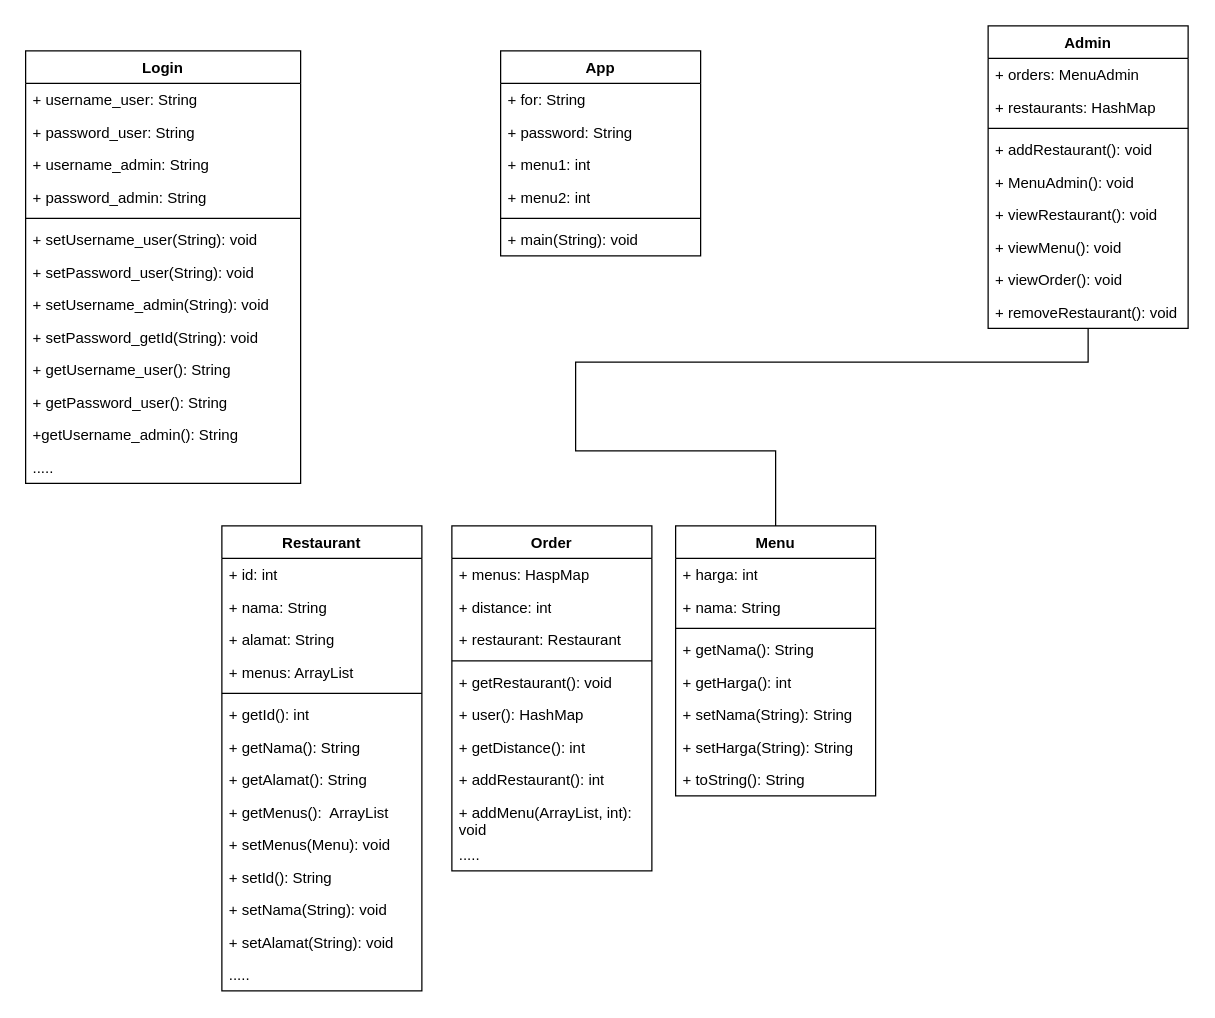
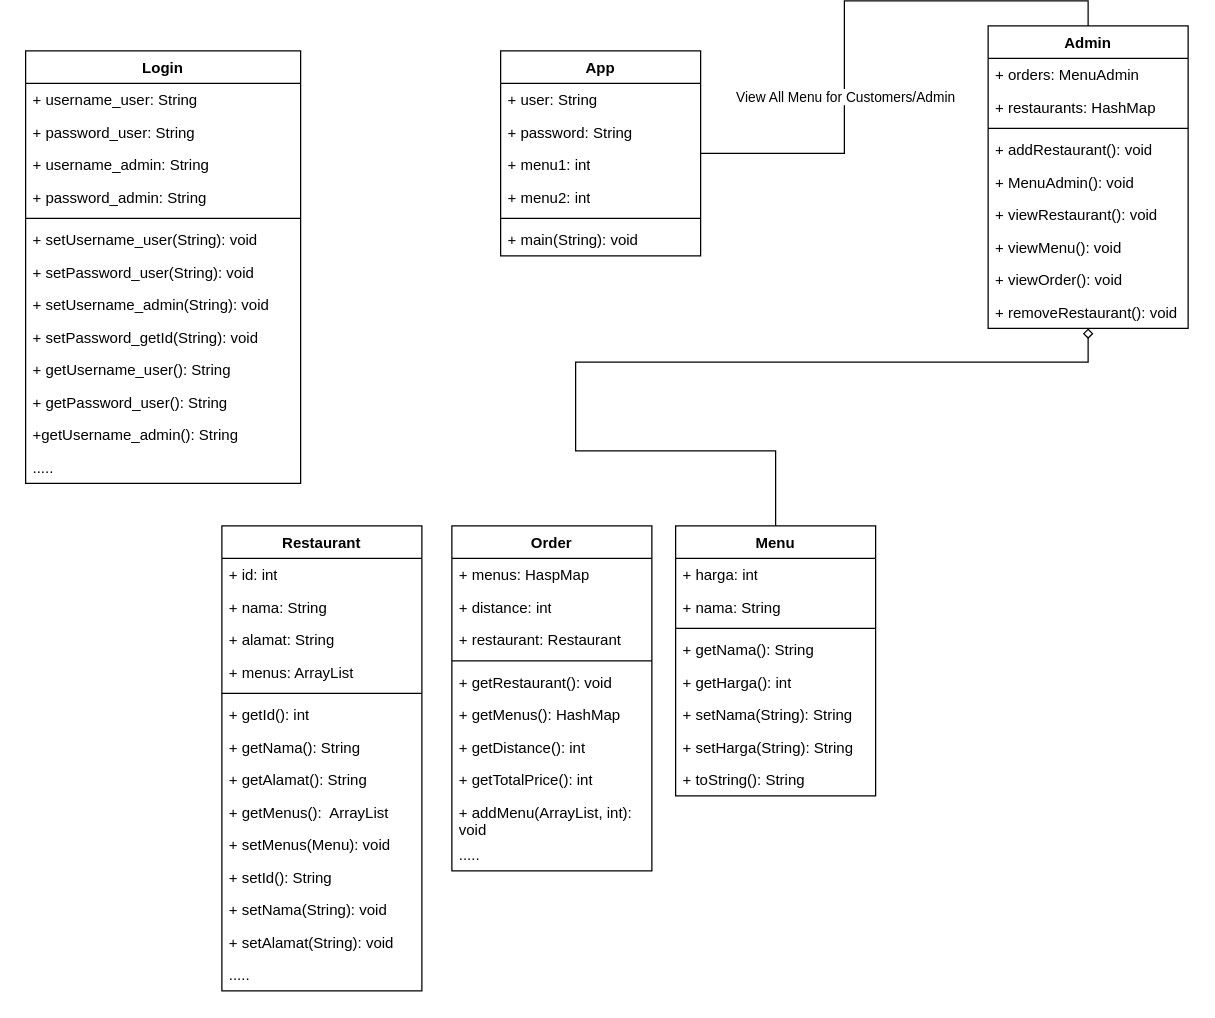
edge "App" -- "Admin": added, label "View All Menu for Customers/Admin"
node "+ for: String": label "+ for: String" -> "+ user: String"
edge "+ removeRestaurant(): void" -- "Menu": arrowhead none -> diamond
node "+ user(): HashMap": label "+ user(): HashMap" -> "+ getMenus(): HashMap"
node "+ addRestaurant(): int": label "+ addRestaurant(): int" -> "+ getTotalPrice(): int"
